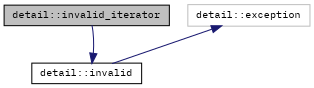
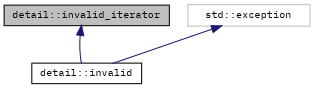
node "detail::exception": label "detail::exception" -> "std::exception"
edge "detail::invalid_iterator" -> "detail::invalid": reversed
